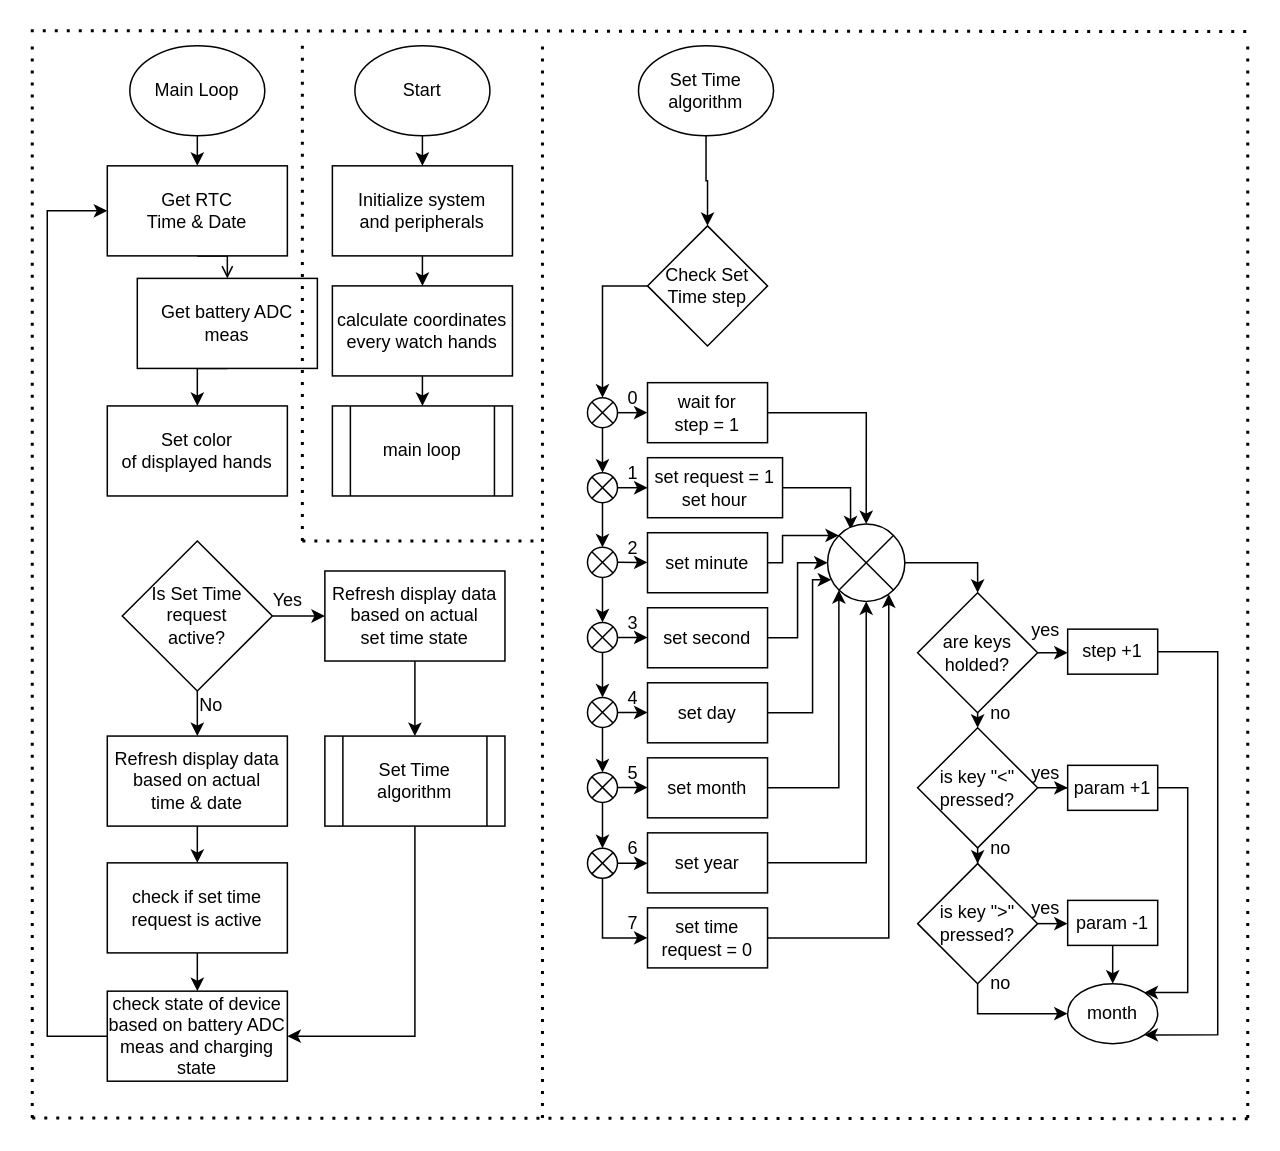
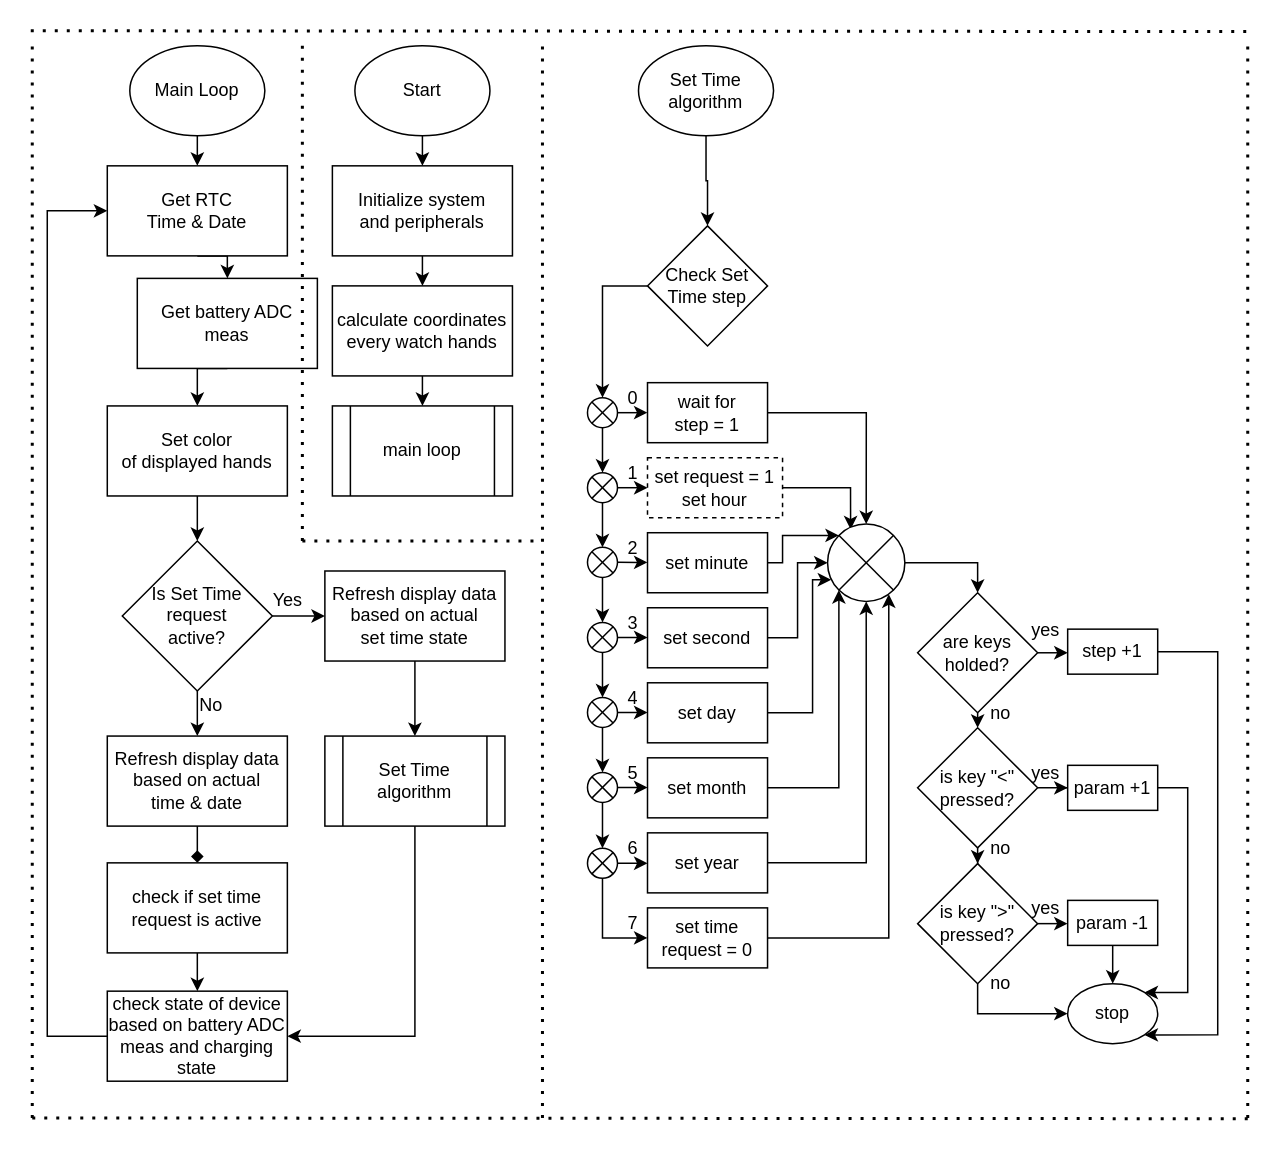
edge "Get RTC Time & Date" -> "Get battery ADC meas": arrowhead open -> classic
node "set request = 1 set hour": style solid -> dashed
edge "Set color of displayed hands" -> "Is Set Time request active?": added
edge "Refresh display data based on actual time & date" -> "check if set time request is active": arrowhead classic -> diamond
node "month": label "month" -> "stop"
